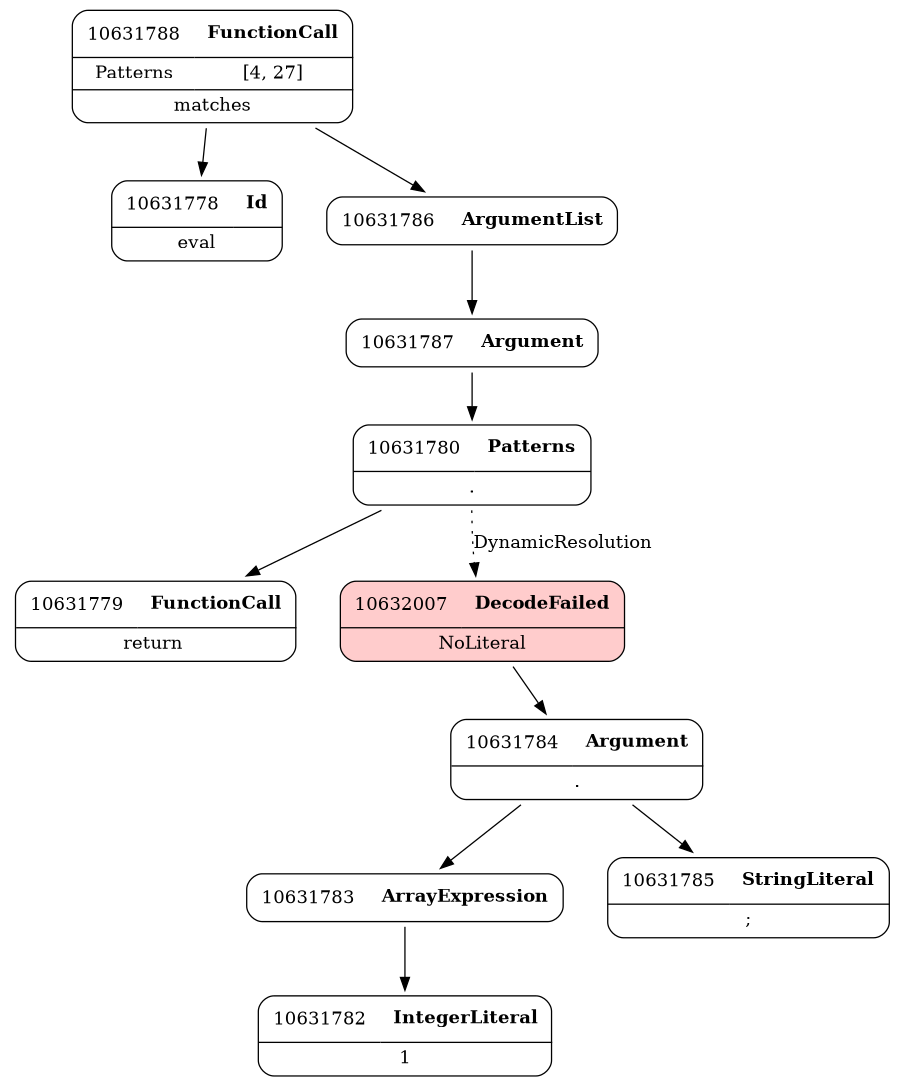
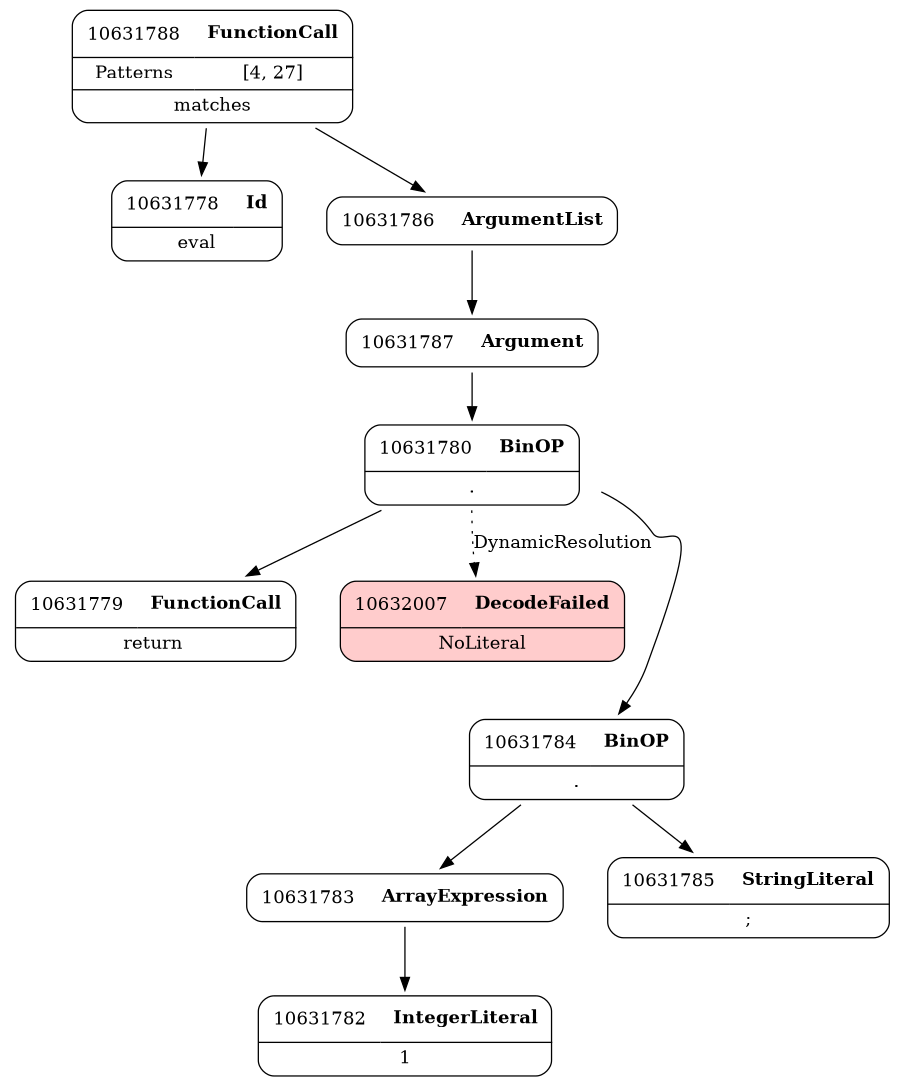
node "10631780": text "Patterns" -> "BinOP"
edge "10632007" -> "10631784": now "10631780" -> "10631784"
node "10631784": text "Argument" -> "BinOP"
